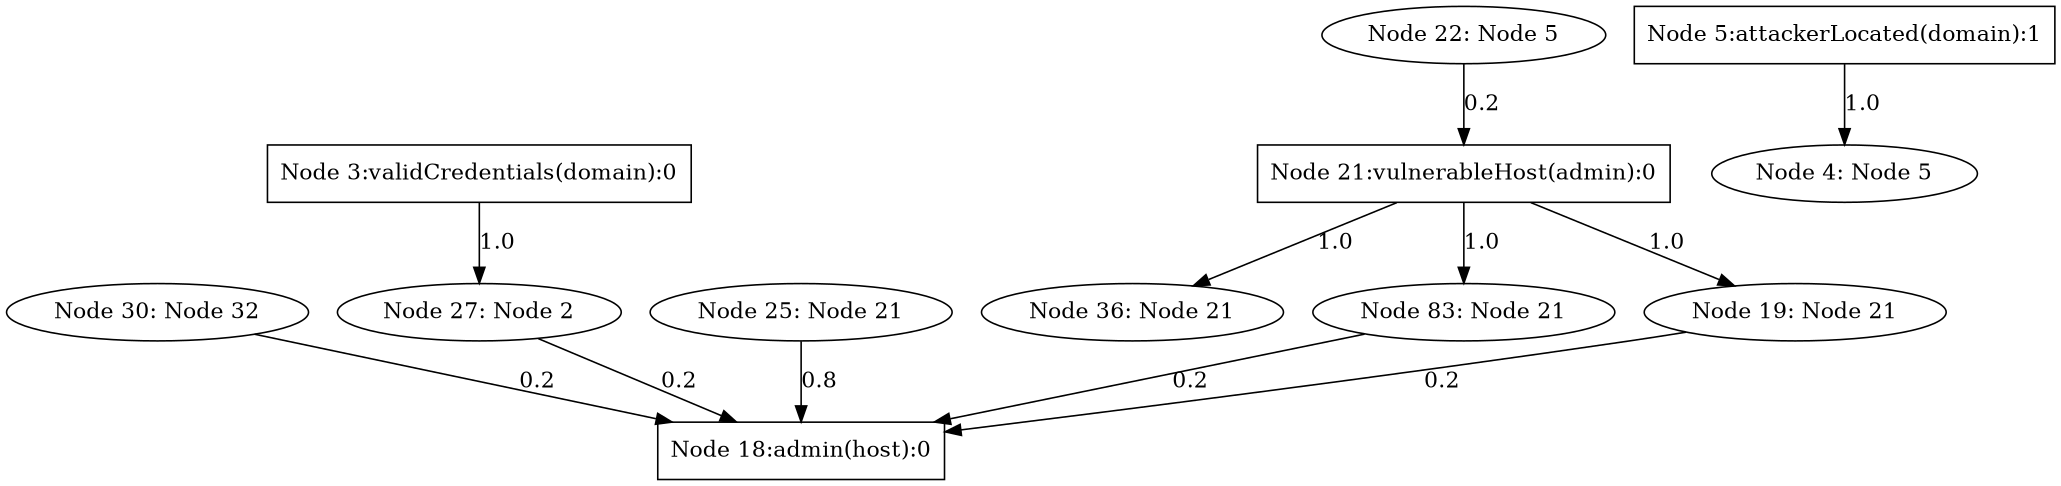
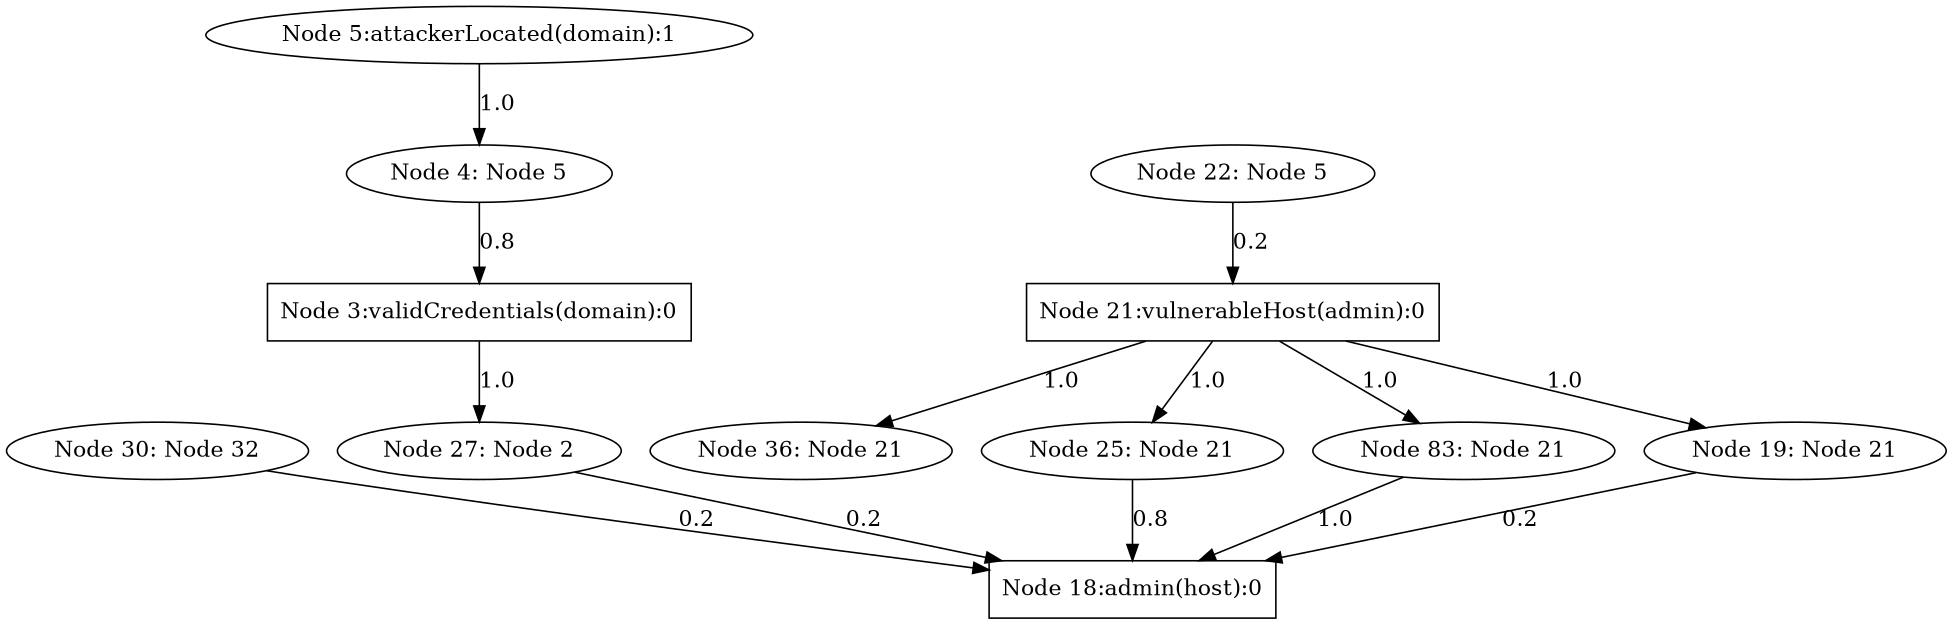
node "Node 5:attackerLocated(domain):1": shape box -> ellipse
edge "Node 4: Node 5" -> "Node 3:validCredentials(domain):0": added, label "0.8"
edge "Node 21:vulnerableHost(admin):0" -> "Node 25: Node 21": added, label "1.0"
edge "Node 83: Node 21" -> "Node 18:admin(host):0": label "0.2" -> "1.0"
